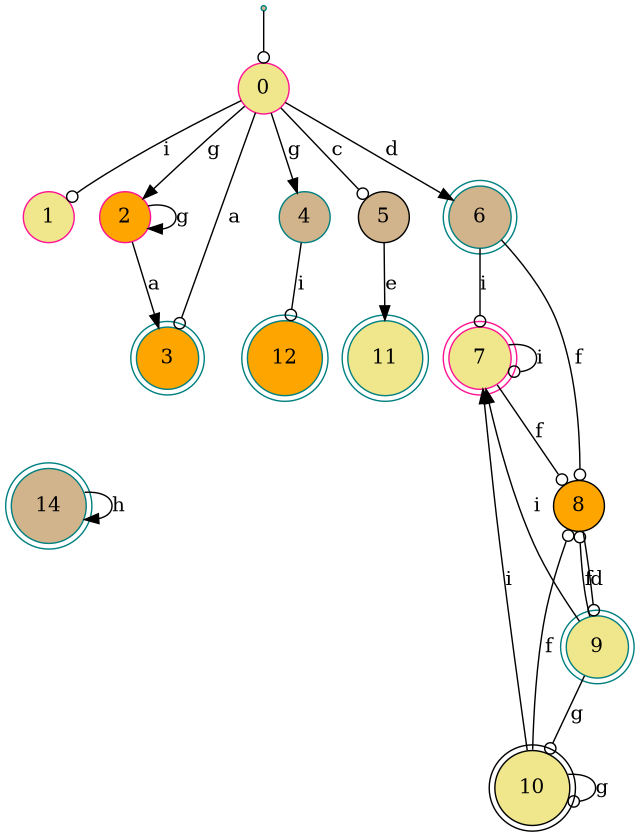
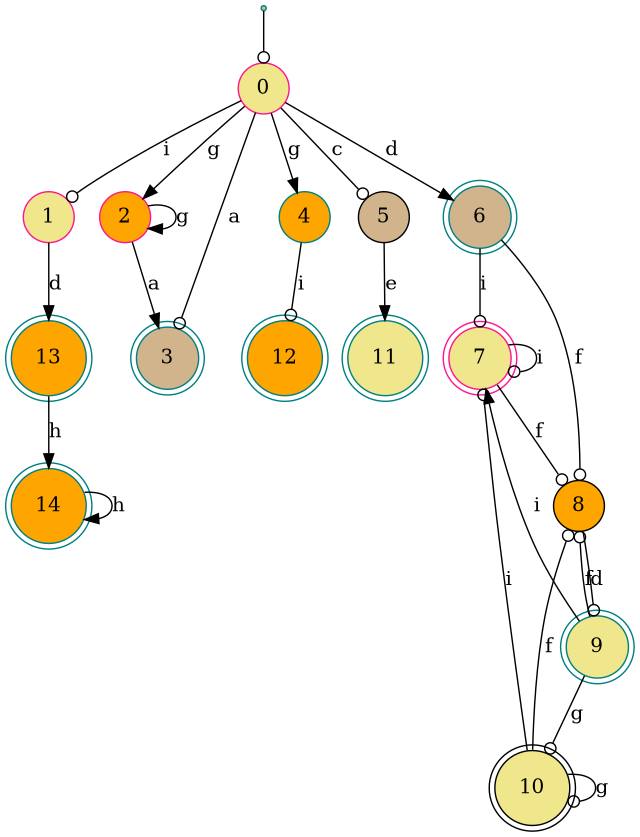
node "4": fillcolor tan -> orange
node "13": added
node "3": fillcolor orange -> tan
node "14": fillcolor tan -> orange
edge "10" -> "7": arrowhead normal -> odot
